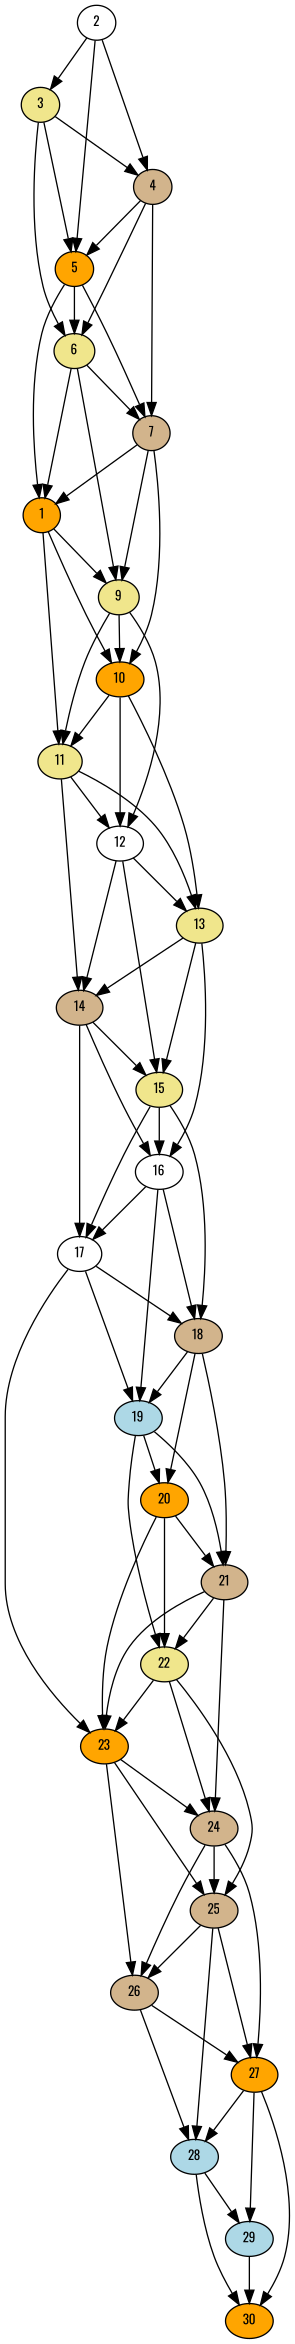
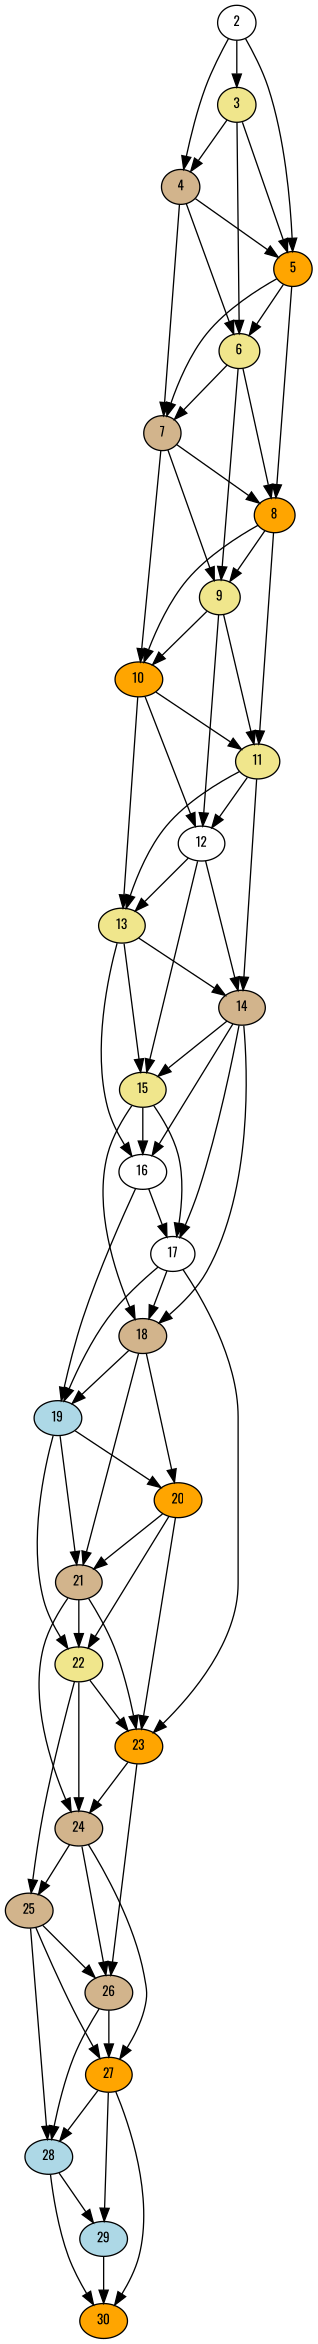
node "1": label "1" -> "8"
edge "16" -> "18": now "14" -> "18"
edge "23" -> "25": removed
